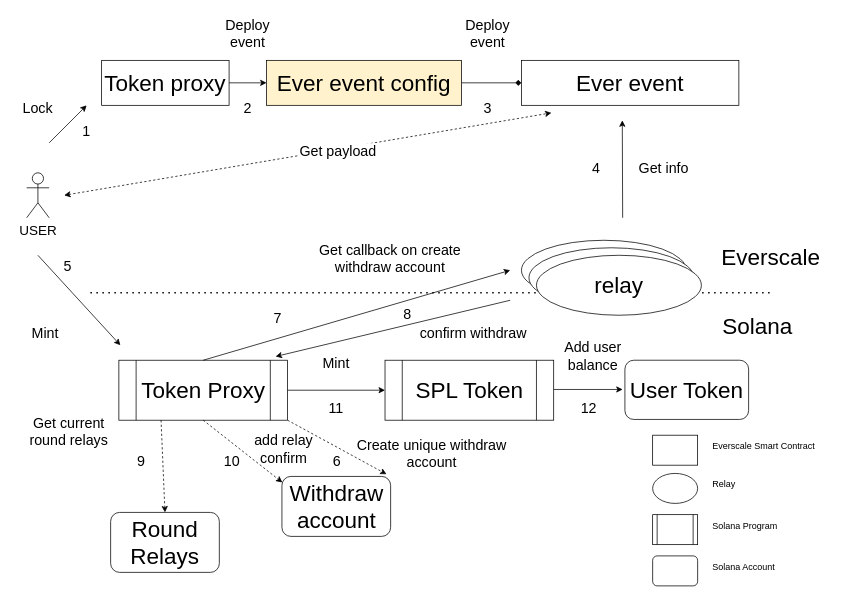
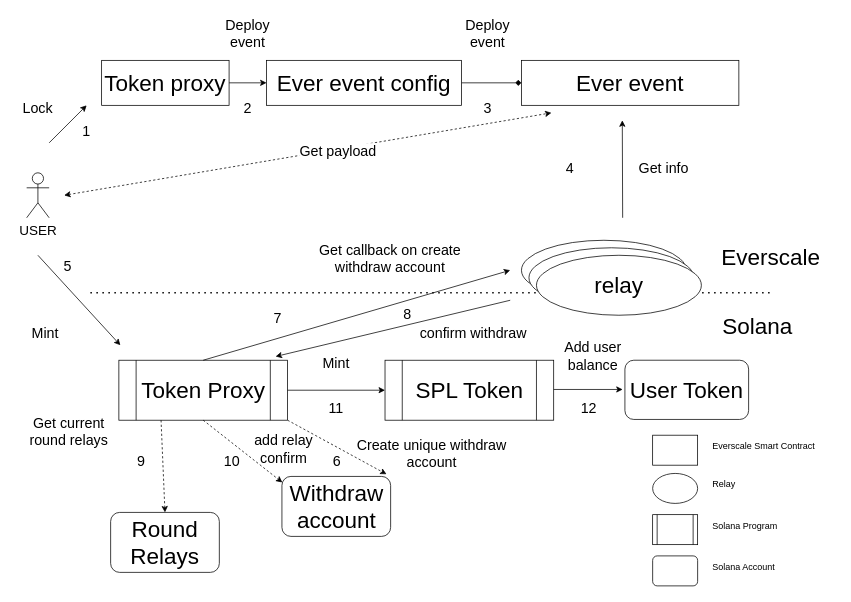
node "Ever event config": fillcolor #fff2cc -> #ffffff
node "4": moved (597, 169) -> (570, 169)
